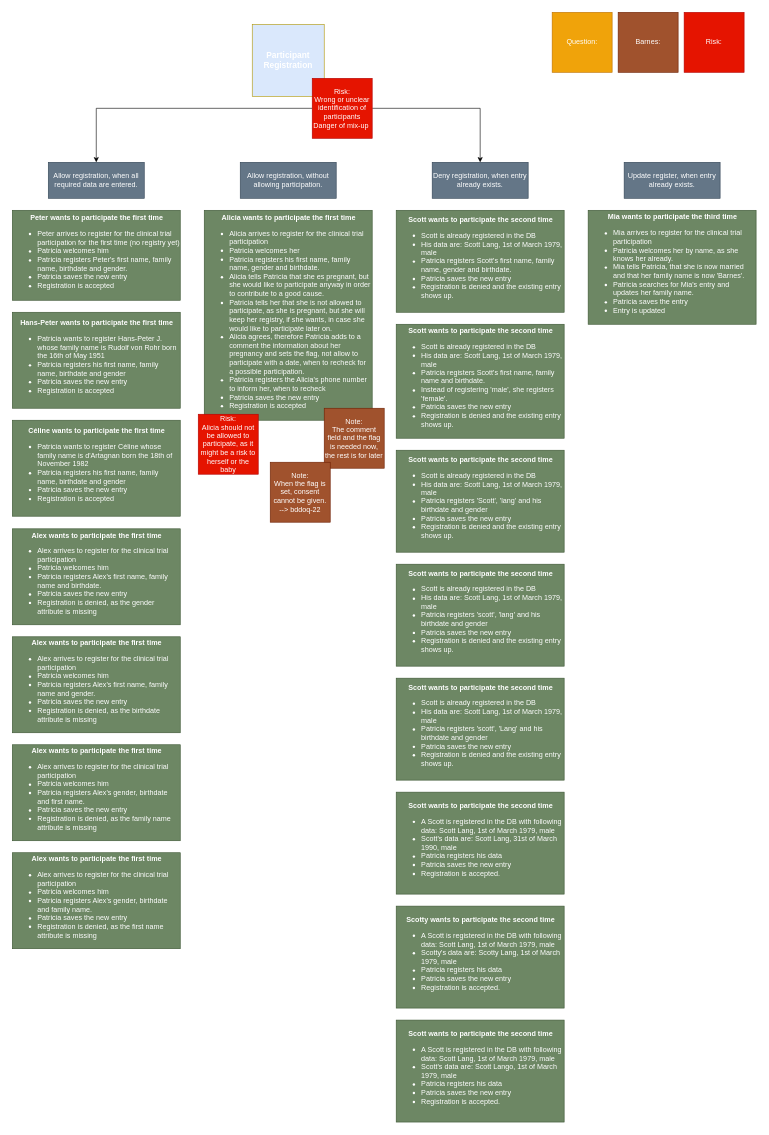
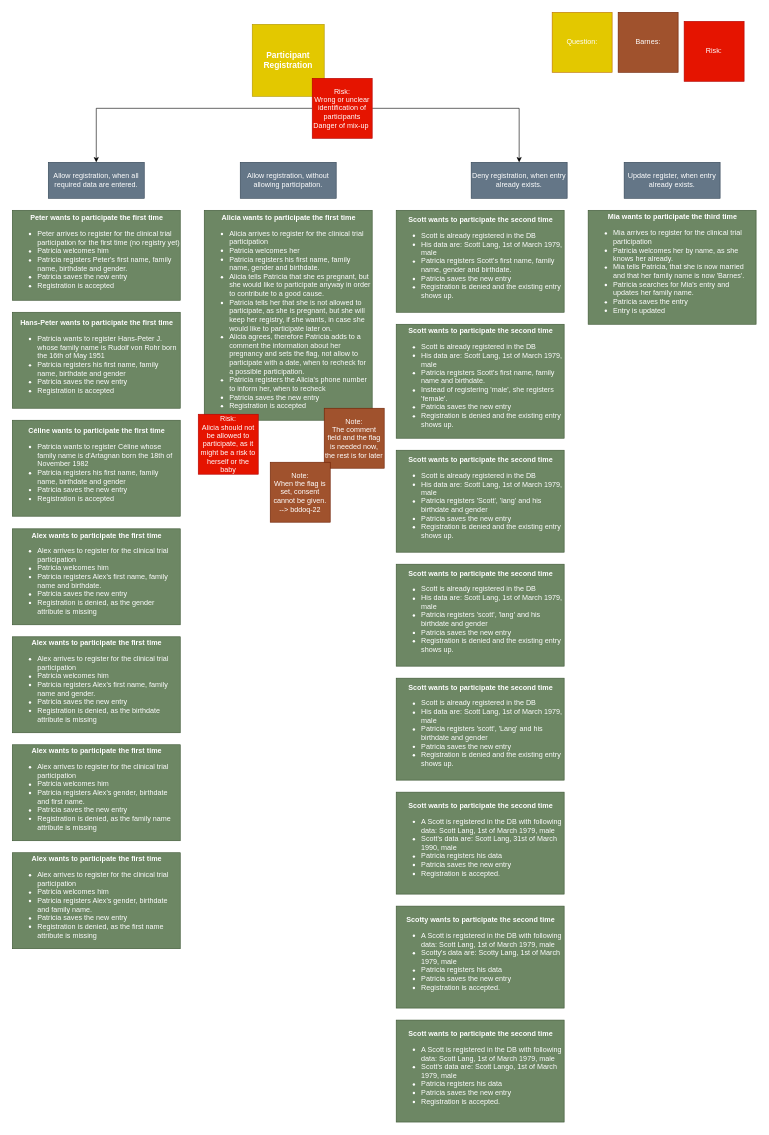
node "Question:": fillcolor #f0a30a -> #e3c800
node "Risk:": moved (714, 42) -> (714, 51)
node "Participant Registration": fillcolor #dae8fc -> #e3c800
node "Deny registration, when entry already exists.": moved (480, 180) -> (519, 180)
